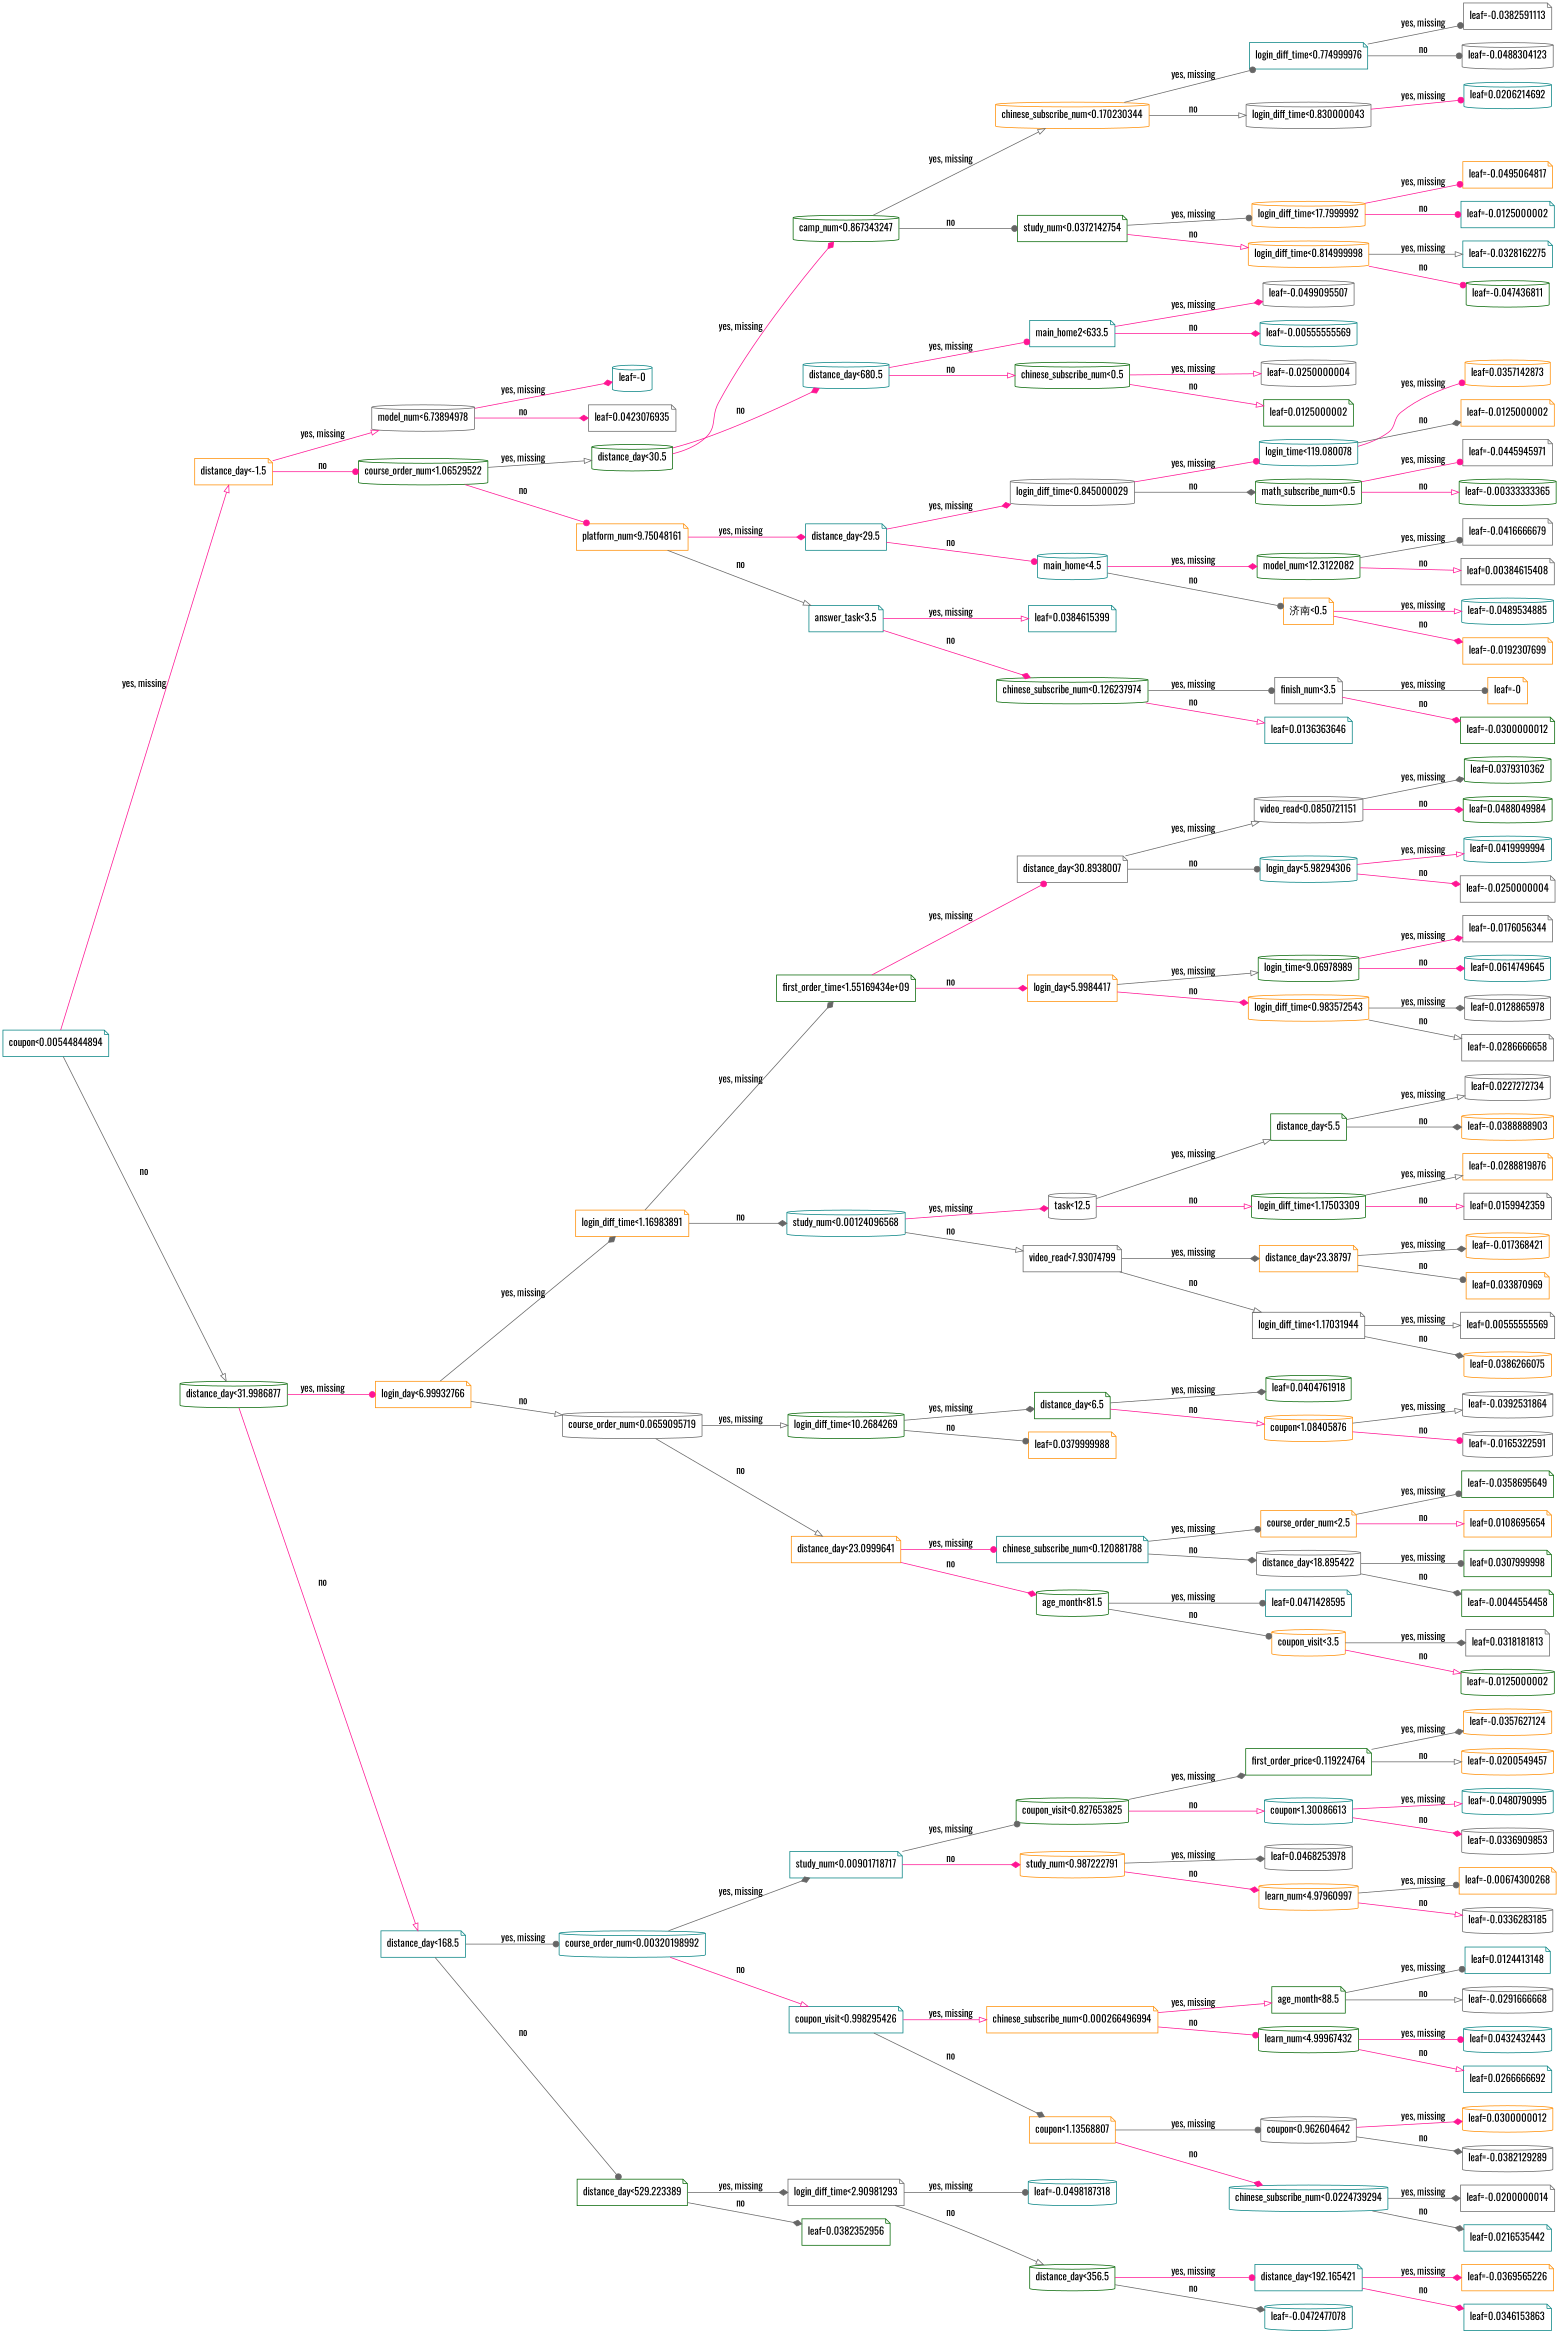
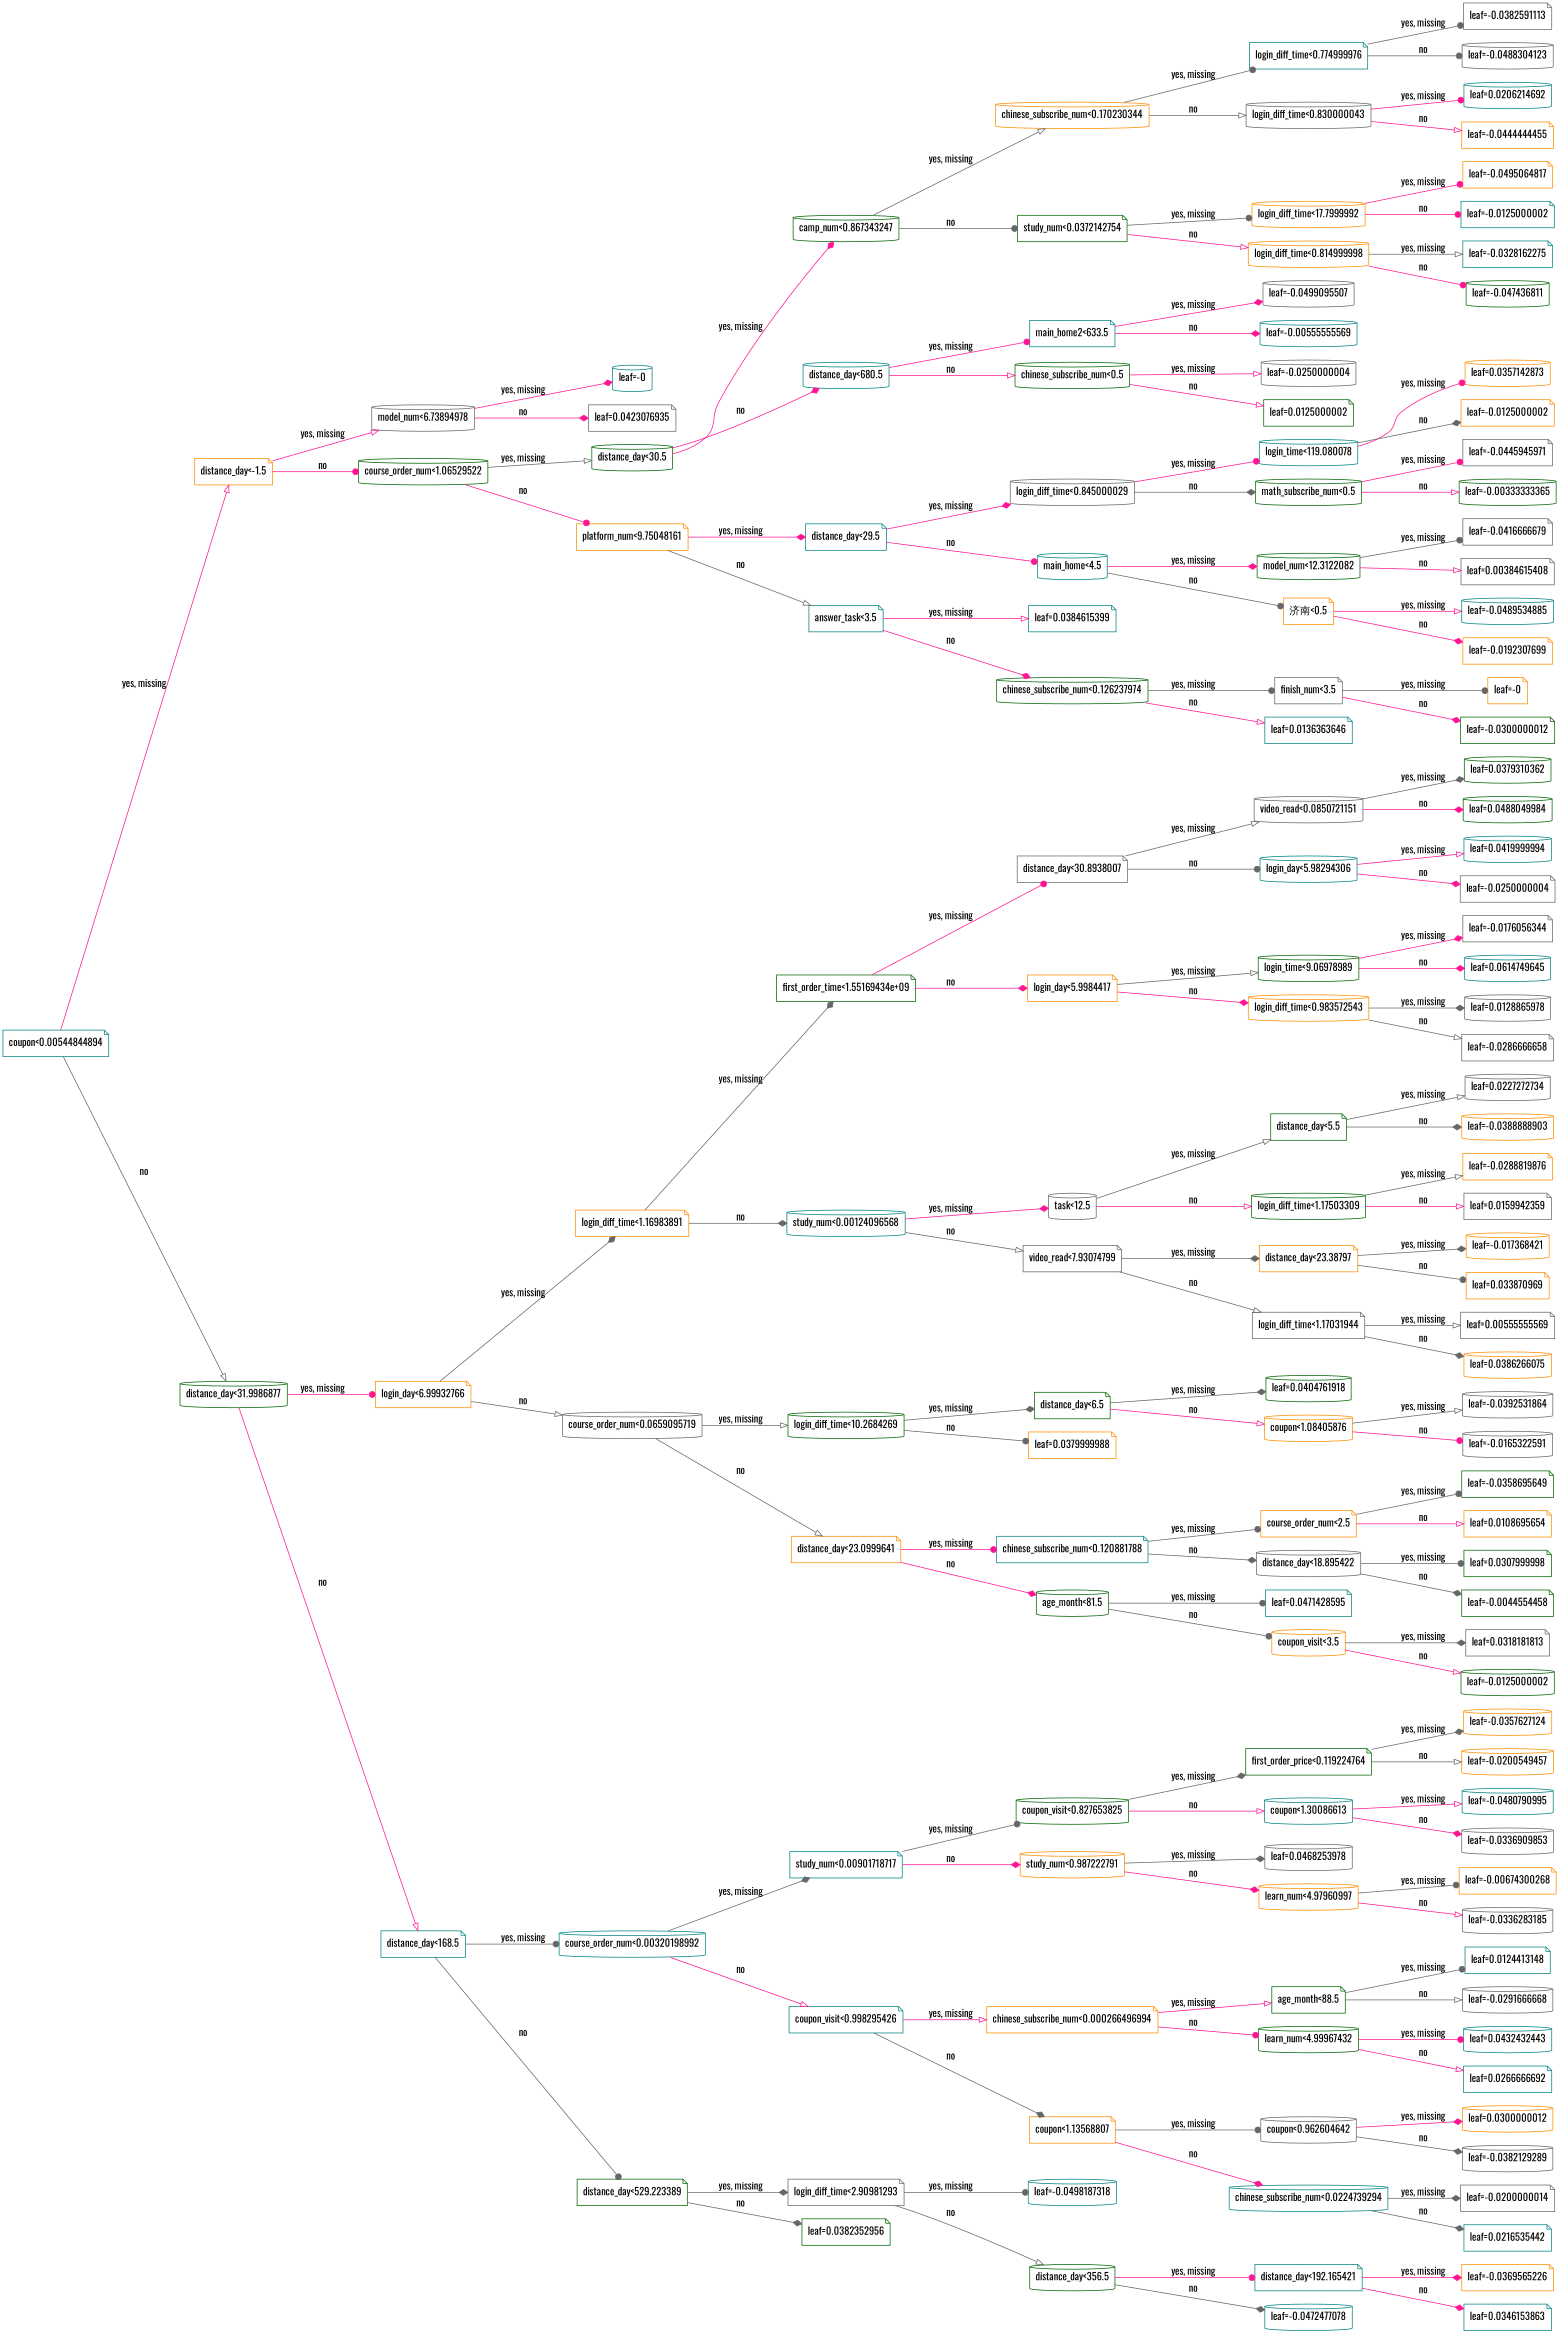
node "leaf=-0.0444444455": added
